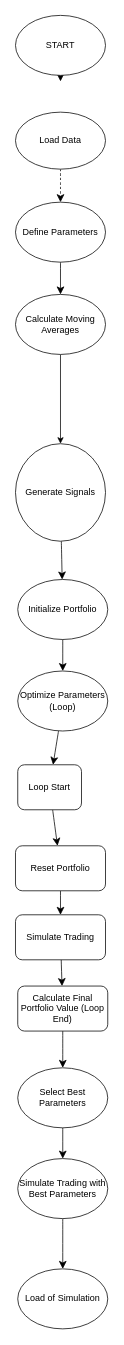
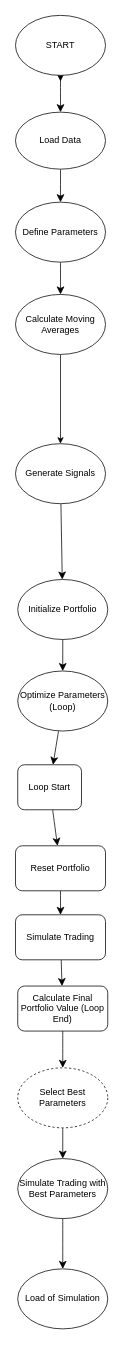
edge "START" -> "Load Data": added
edge "Load Data" -> "Define Parameters": style dashed -> solid
node "Generate Signals": size 90x98 -> 90x60
node "Select Best Parameters": style solid -> dashed
